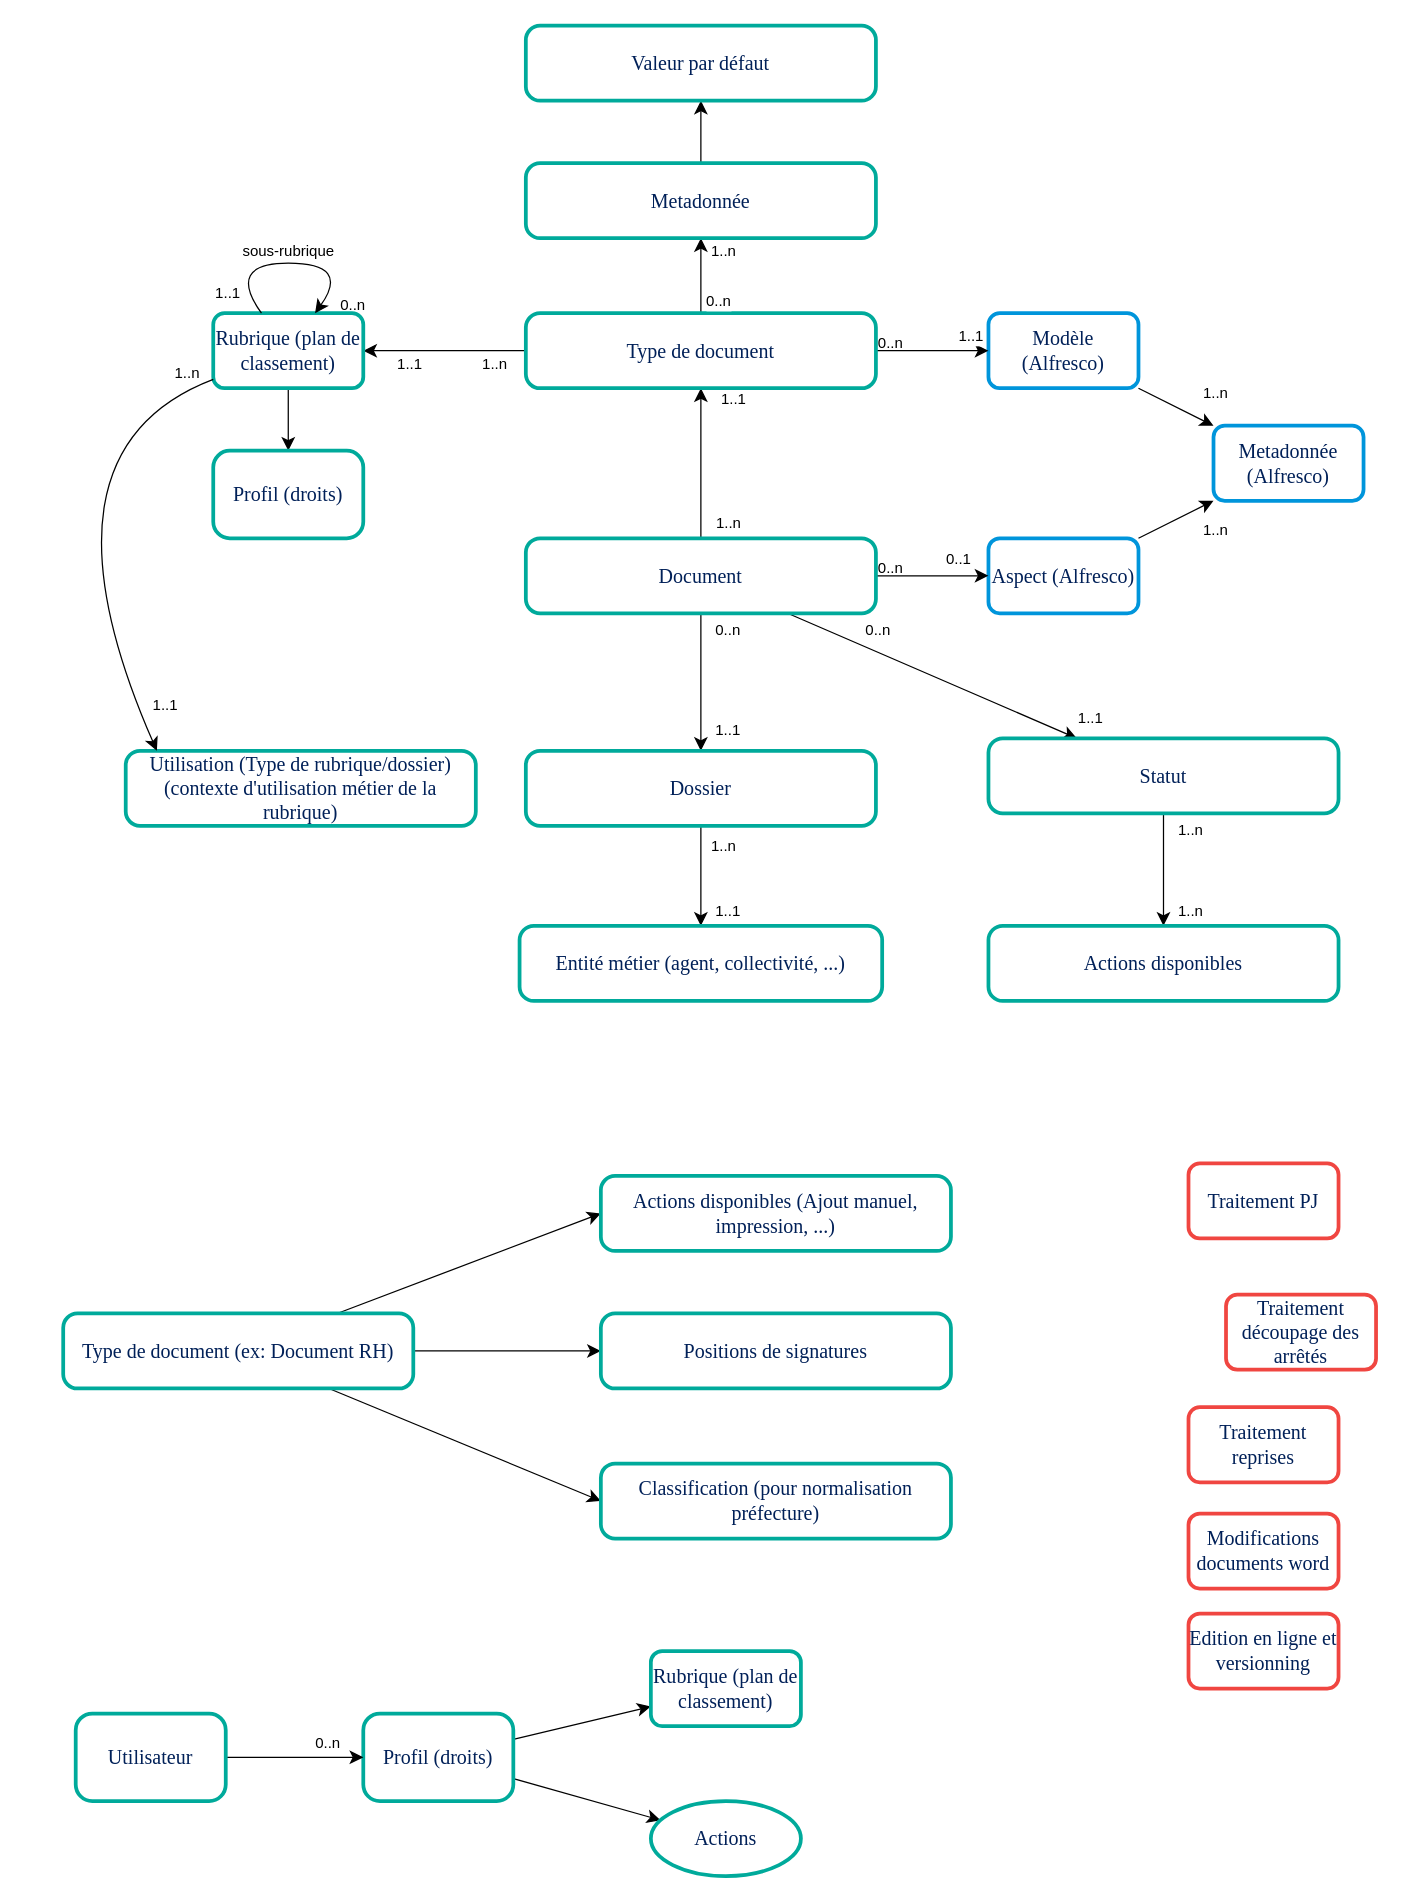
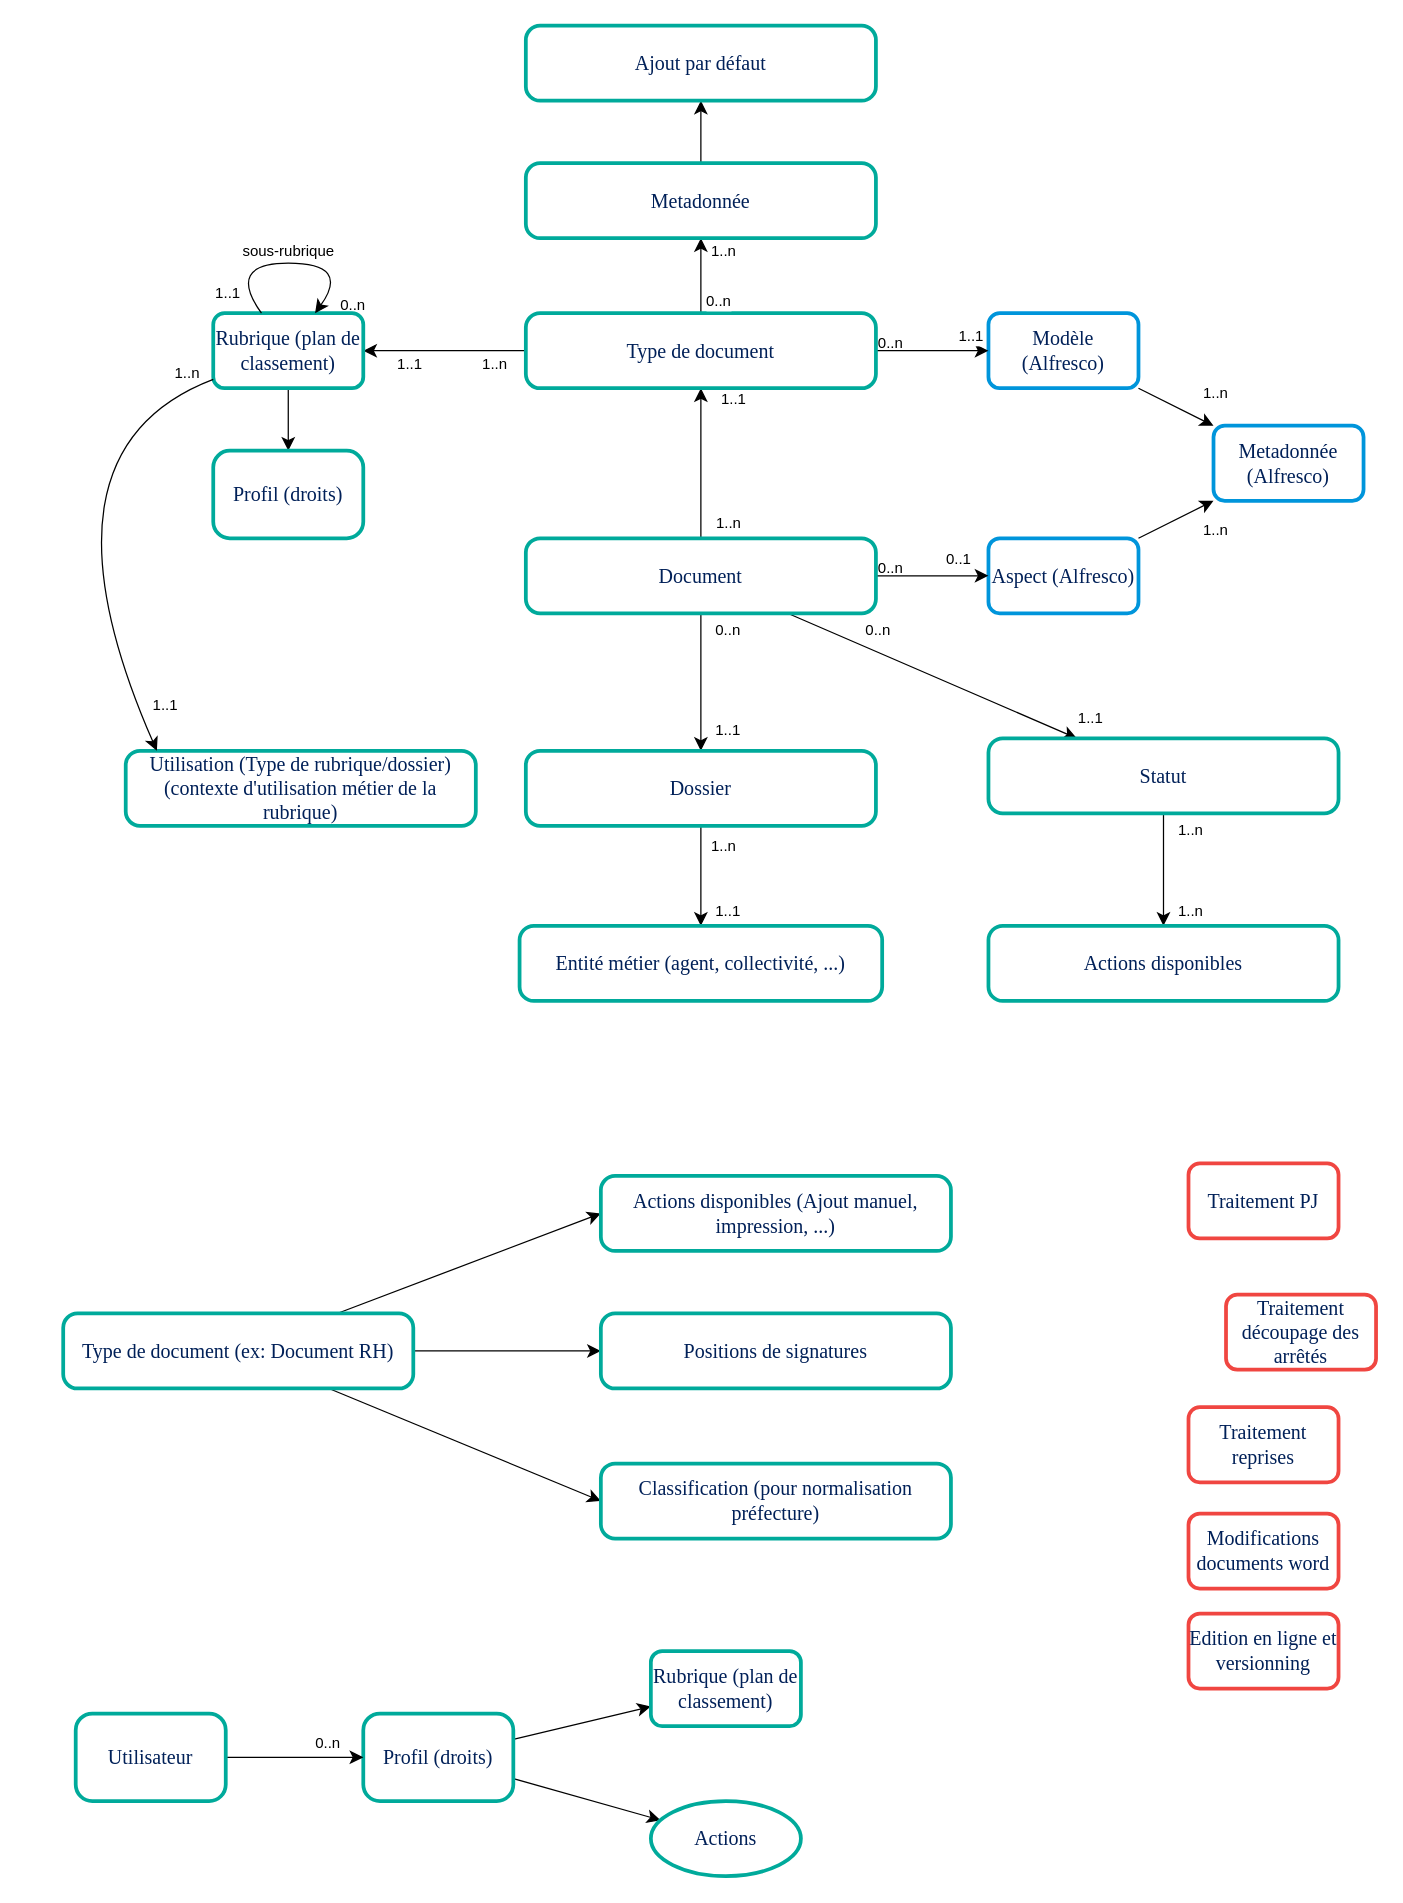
node "Valeur par défaut": label "Valeur par défaut" -> "Ajout par défaut"
